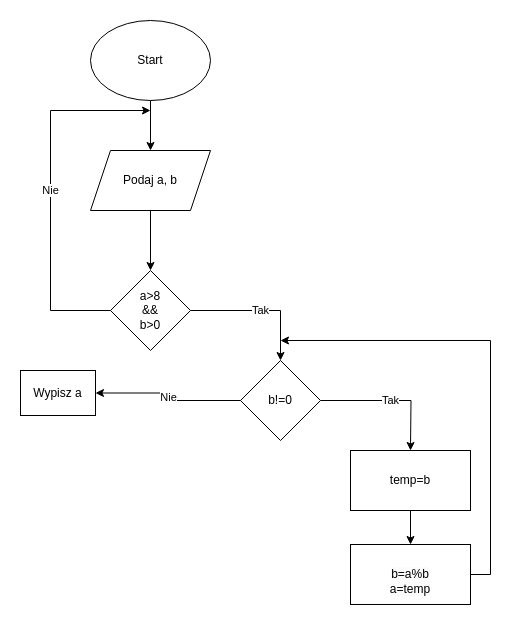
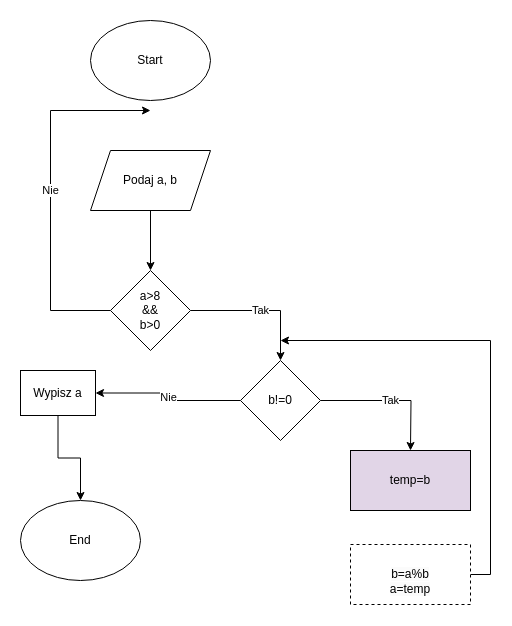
edge "Start" -> "Podaj a, b": removed
edge "Wypisz a" -> "End": added
node "temp=b": fillcolor #ffffff -> #e1d5e7
edge "temp=b" -> "b=a%ba=temp": removed
node "End": added
node "b=a%ba=temp": style solid -> dashed
